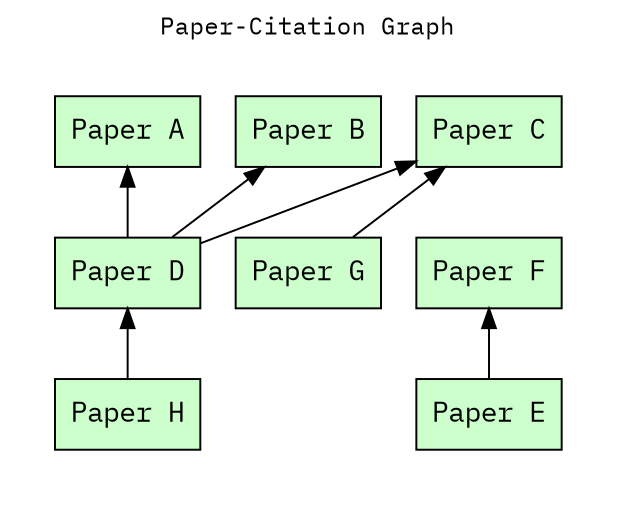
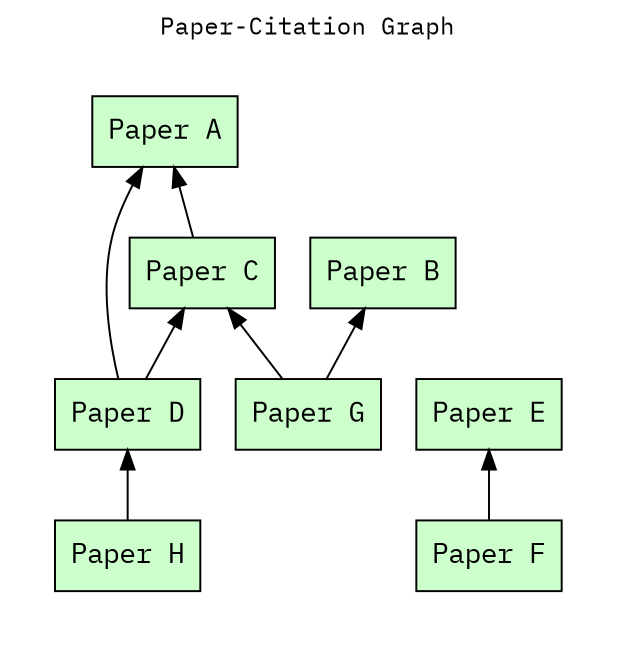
edge "Paper D" -> "Paper B": now "Paper G" -> "Paper B"
edge "Paper C" -> "Paper A": added
edge "Paper E" -> "Paper F": reversed
